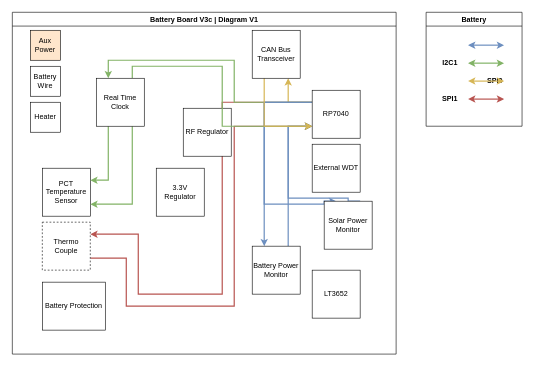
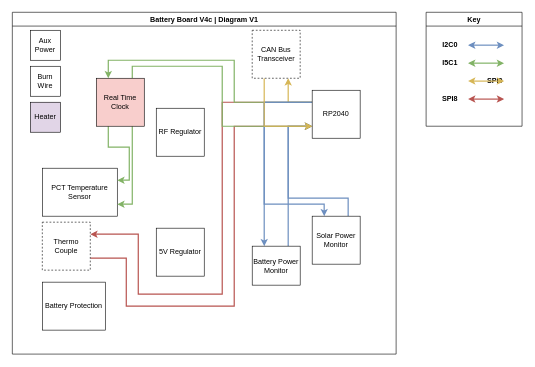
node "Battery Board V3c | Diagram V1": label "Battery Board V3c | Diagram V1" -> "Battery Board V4c | Diagram V1"
node "Battery": label "Battery" -> "Key"
node "Aux Power": fillcolor #ffe6cc -> #ffffff
node "I2C0": added
node "CAN Bus Transceiver": style solid -> dashed
node "I2C1": label "I2C1" -> "I5C1"
node "Battery Wire": label "Battery Wire" -> "Burn Wire"
node "SPI1": label "SPI1" -> "SPI8"
node "Real Time Clock": fillcolor #ffffff -> #f8cecc
node "RP7040": label "RP7040" -> "RP2040"
node "Heater": fillcolor #ffffff -> #e1d5e7
node "RF Regulator": moved (207, 132) -> (180, 132)
node "External WDT": removed
node "PCT Temperature Sensor": size 48x48 -> 75x48
node "3.3V Regulator": removed
node "Solar Power Monitor": moved (348, 225) -> (336, 240)
node "5V Regulator": added
node "Battery Power Monitor": size 48x48 -> 48x39
node "LT3652": removed
